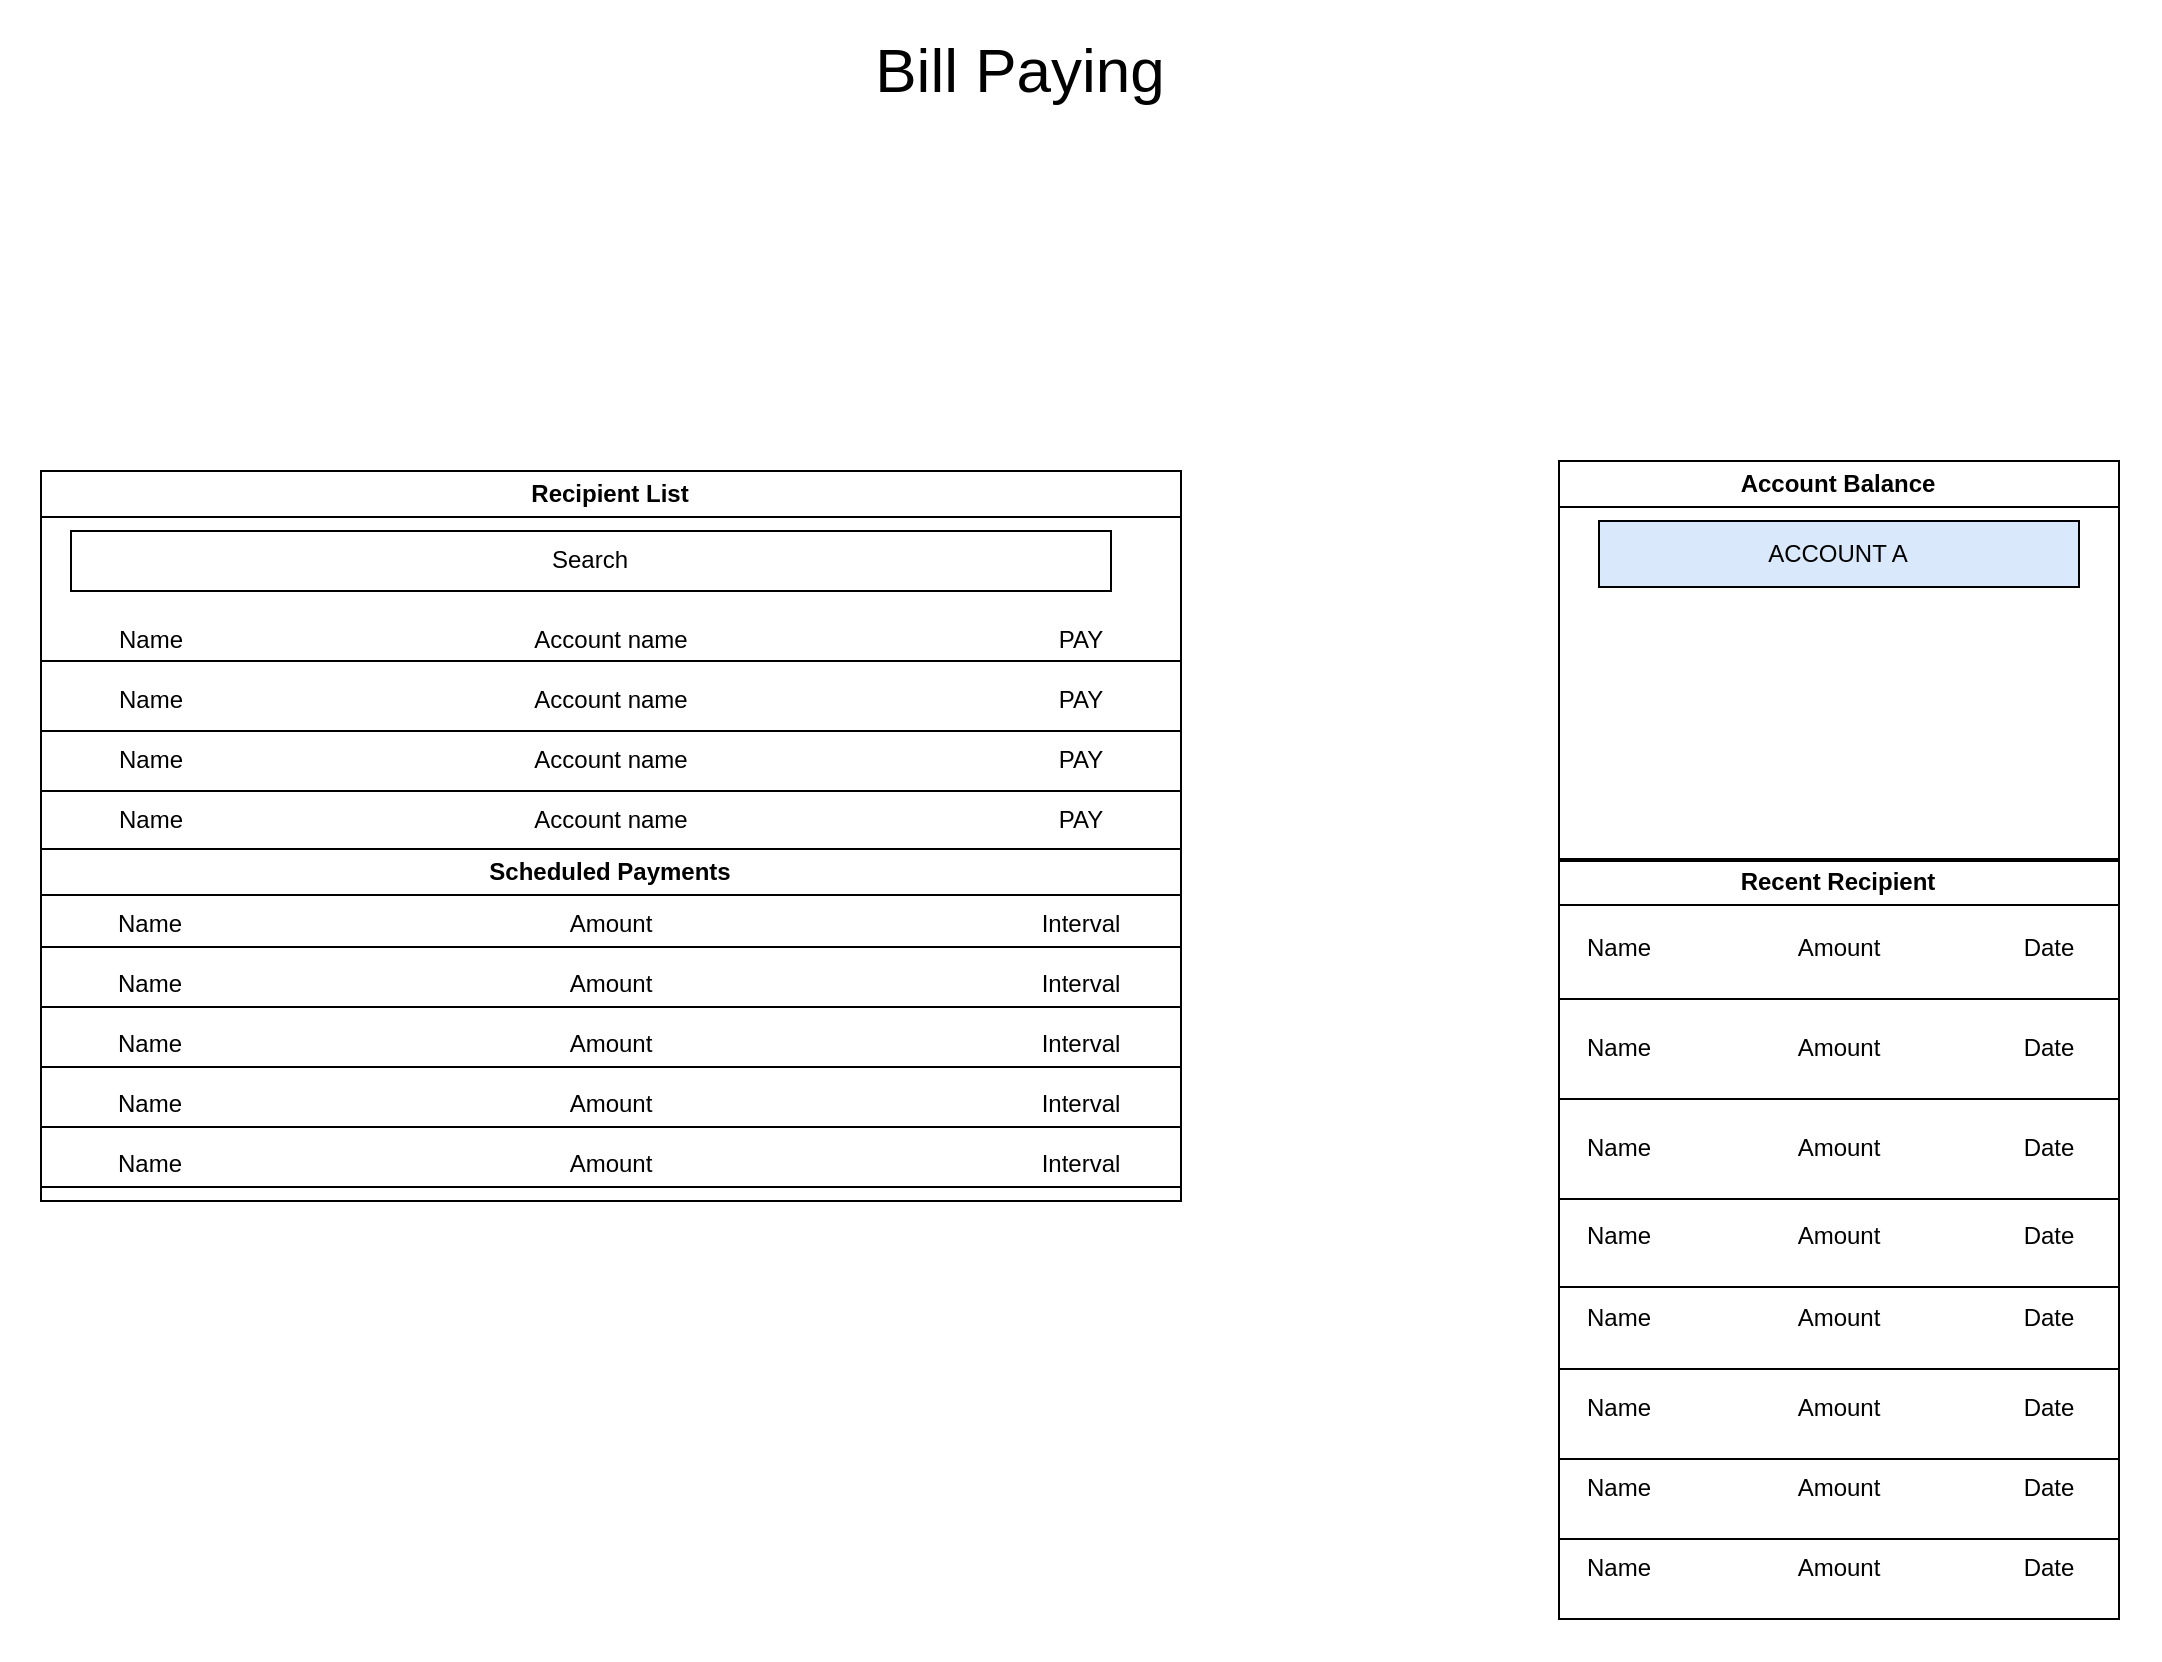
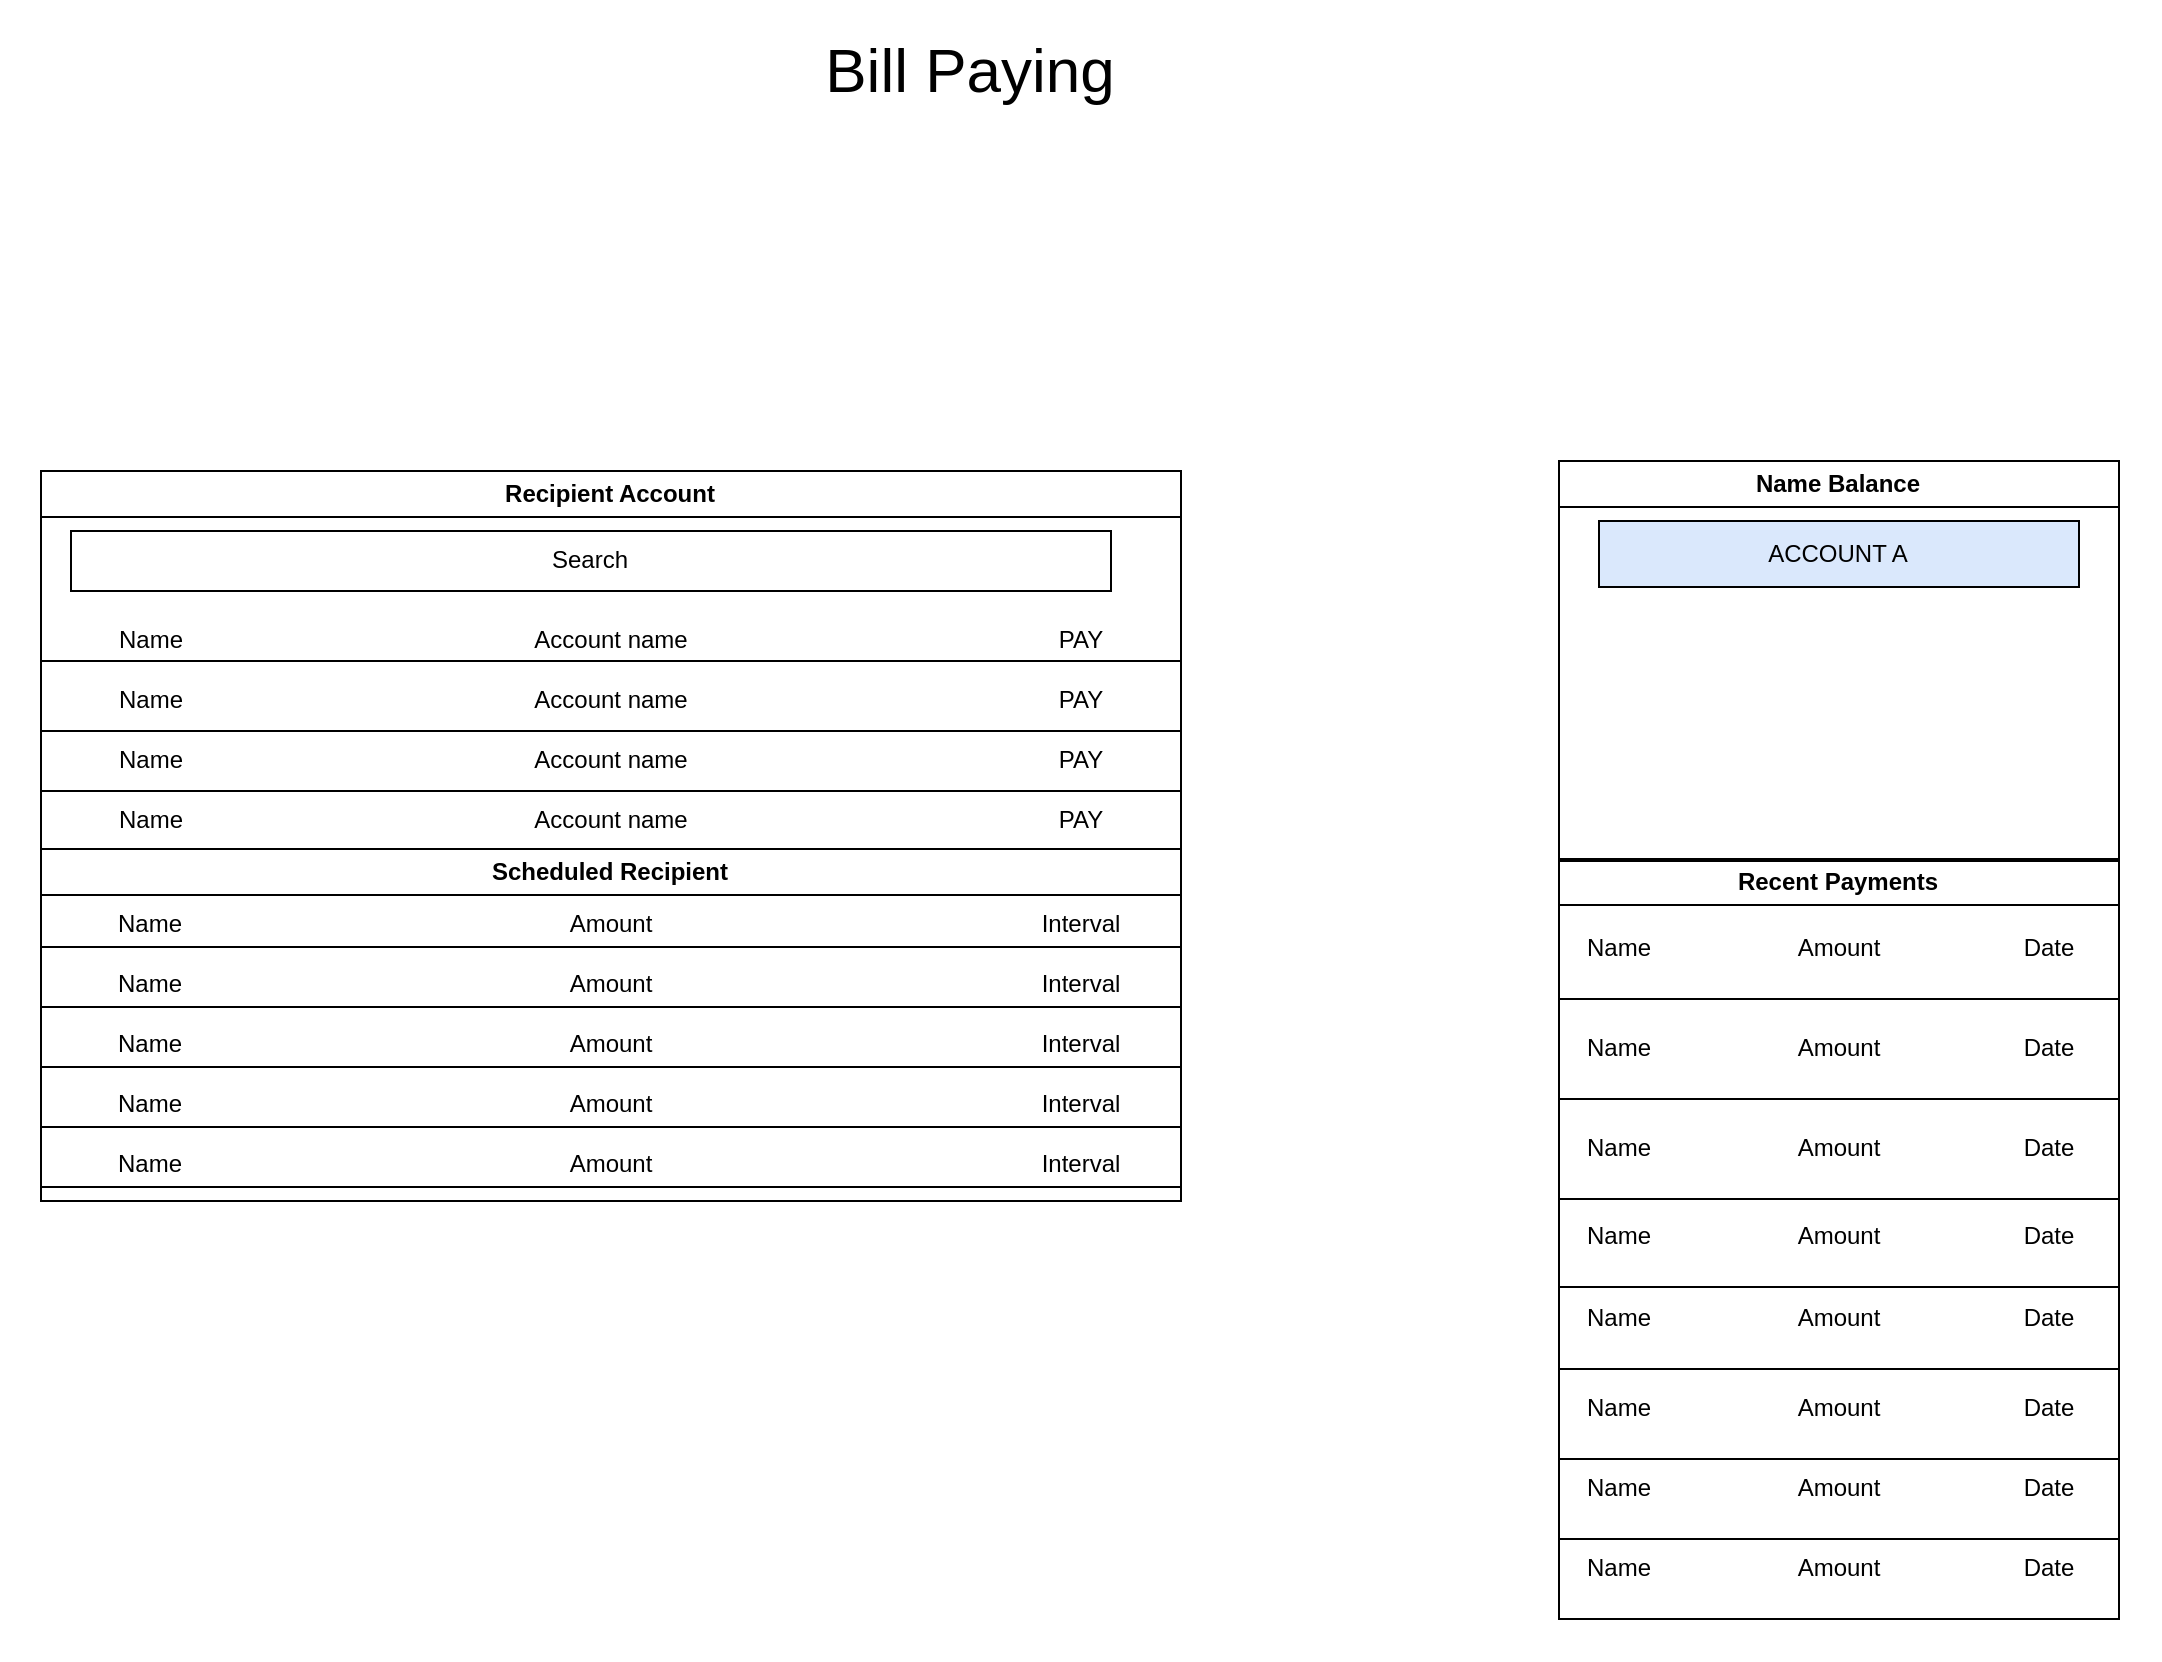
node "Bill Paying": moved (1021, 71) -> (971, 71)
node "Account Balance": label "Account Balance" -> "Name Balance"
node "Recipient List": label "Recipient List" -> "Recipient Account"
node "Scheduled Payments": label "Scheduled Payments" -> "Scheduled Recipient"
node "Recent Recipient": label "Recent Recipient" -> "Recent Payments"
